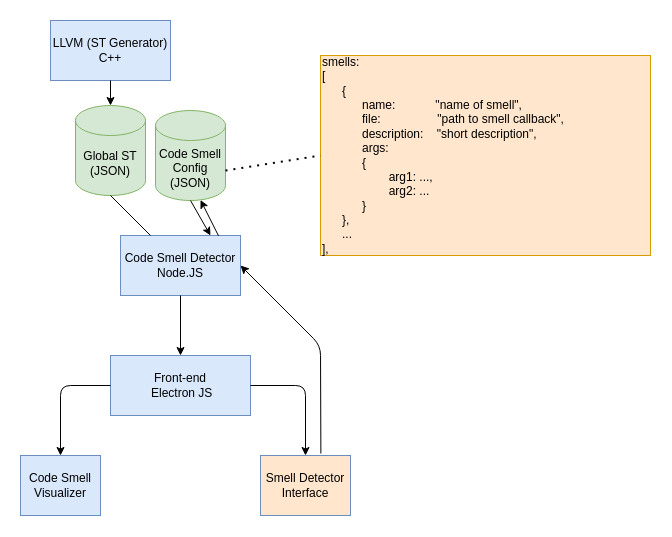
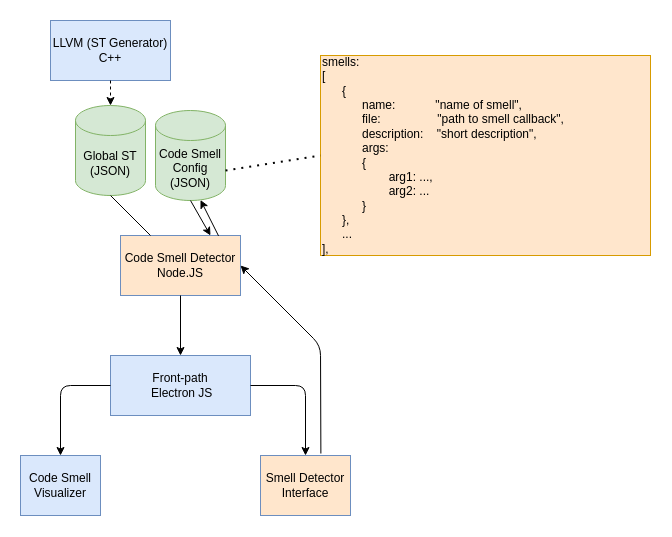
edge "LLVM (ST Generator) C++" -> "Global ST (JSON)": style solid -> dashed
node "Code Smell Detector Node.JS": fillcolor #dae8fc -> #ffe6cc
node "Front-end Electron JS": label "Front-end Electron JS" -> "Front-path Electron JS"
